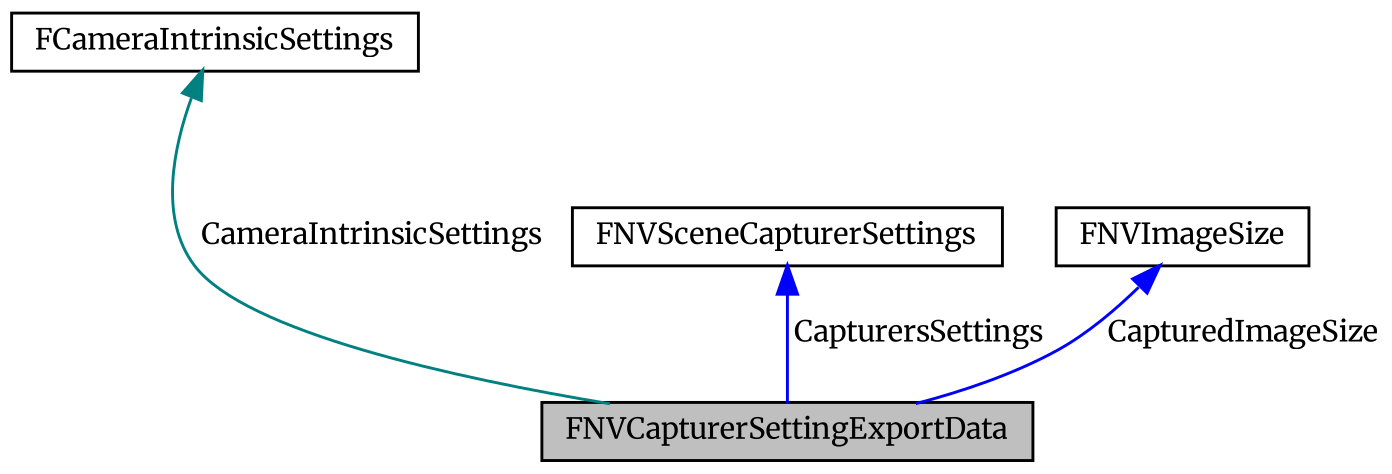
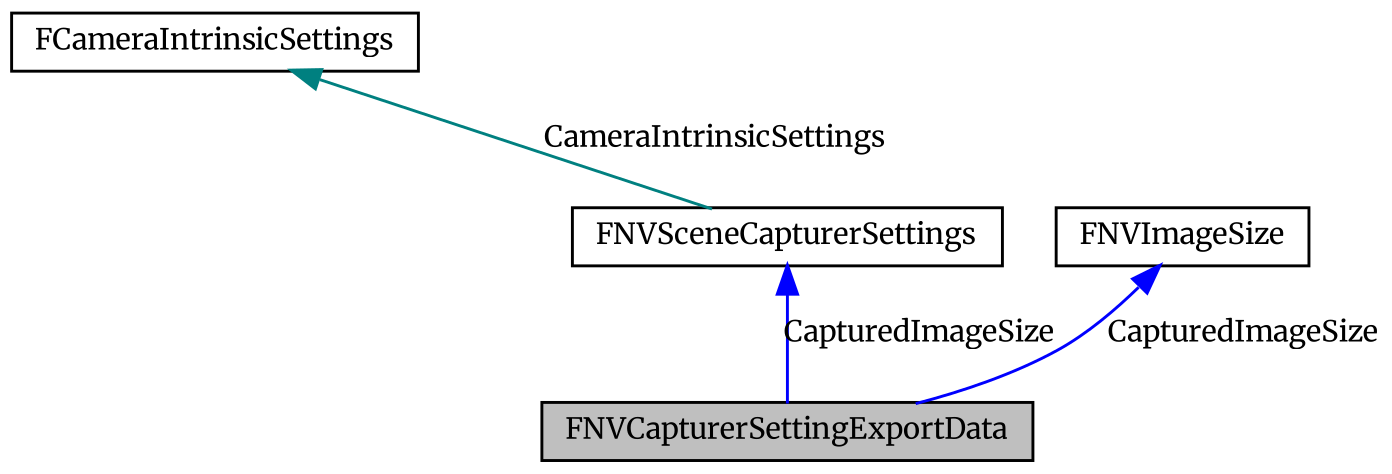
edge "FNVCapturerSettingExportData" -> "FCameraIntrinsicSettings": now "FNVSceneCapturerSettings" -> "FCameraIntrinsicSettings"
edge "FNVCapturerSettingExportData" -> "FNVSceneCapturerSettings": label " CapturersSettings" -> " CapturedImageSize"
